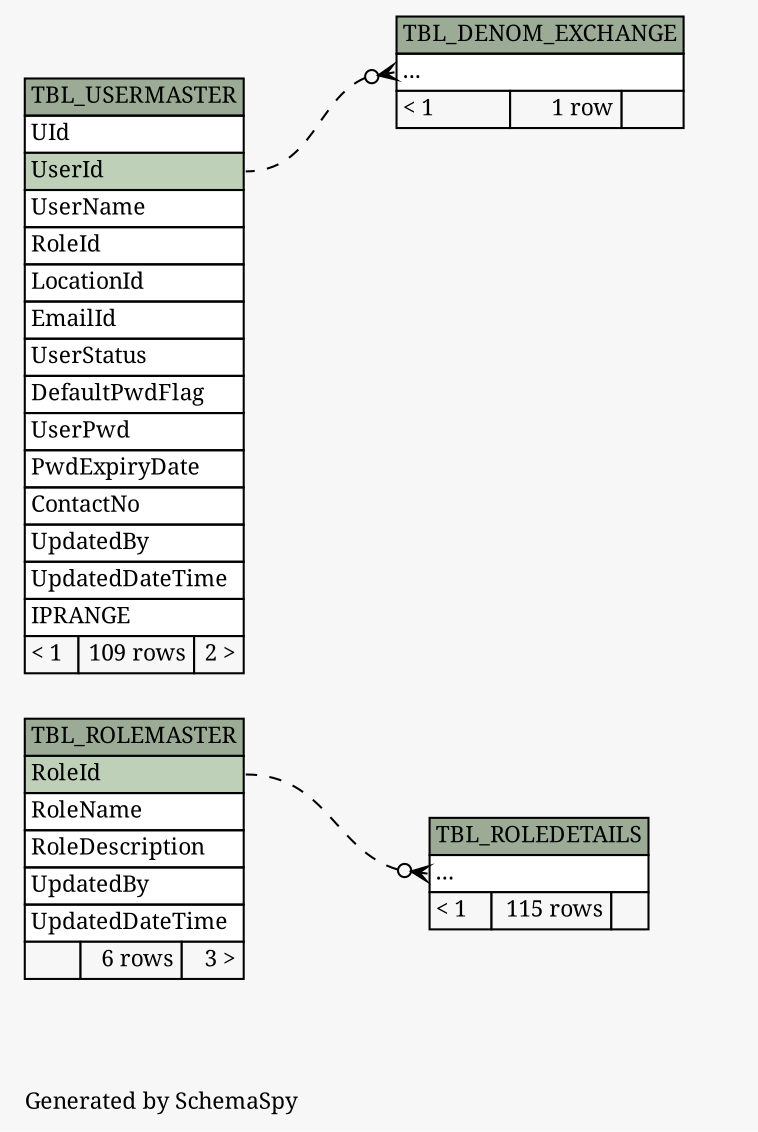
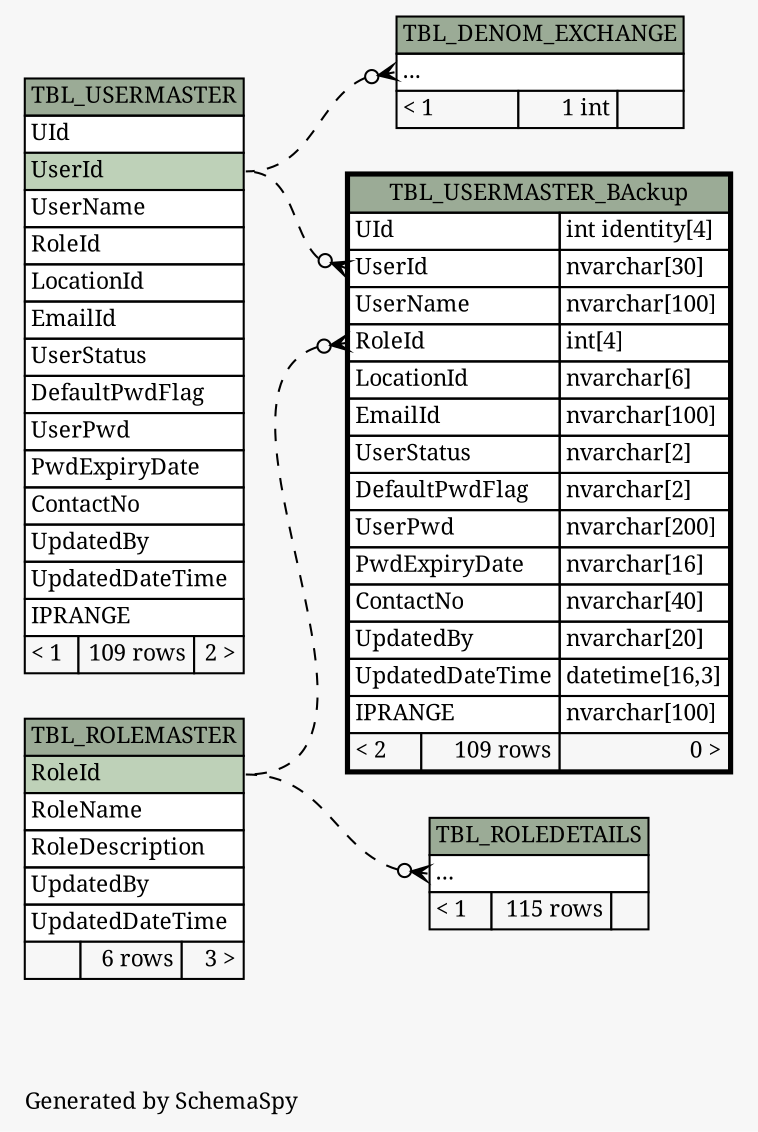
node "TBL_DENOM_EXCHANGE": text "1 row" -> "1 int"
node "TBL_USERMASTER_BAckup": added
